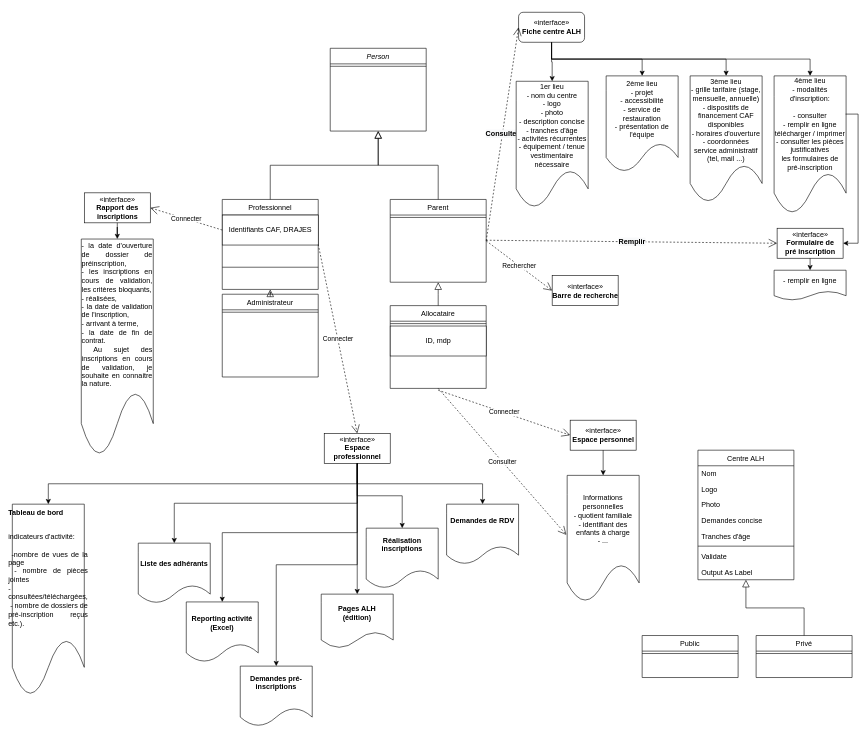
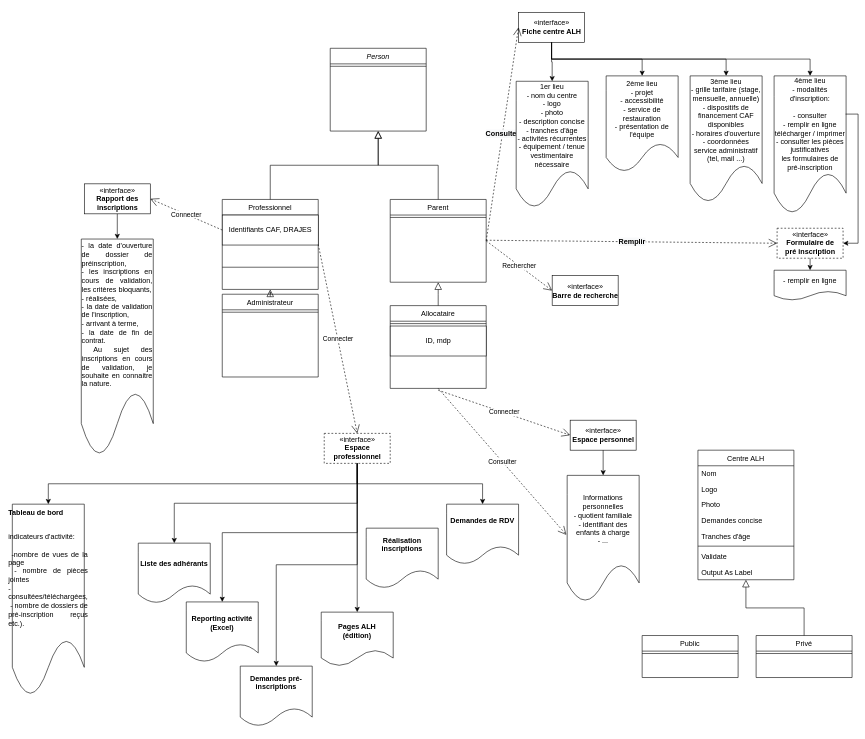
node "«interface» Fiche centre ALH": shape rounded rectangle -> rectangle
node "«interface» Rapport des inscriptions": moved (117, 208) -> (117, 199)
node "«interface» Formulaire de pré inscription": style solid -> dashed
node "«interface» Espace professionnel": style solid -> dashed
edge "«interface» Espace professionnel" -> "Réalisation inscriptions": removed
node "Pages ALH (édition)": moved (357, 621) -> (357, 639)
